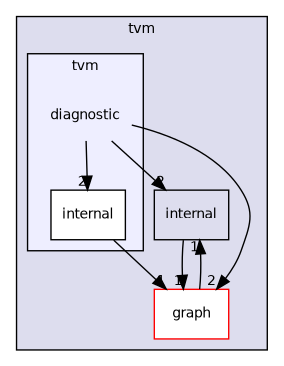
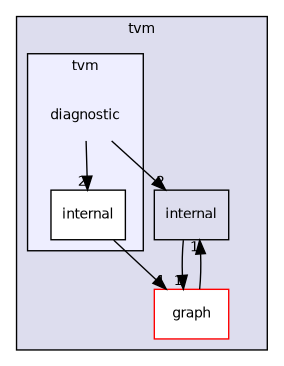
edge "diagnostic" -> "graph": removed
